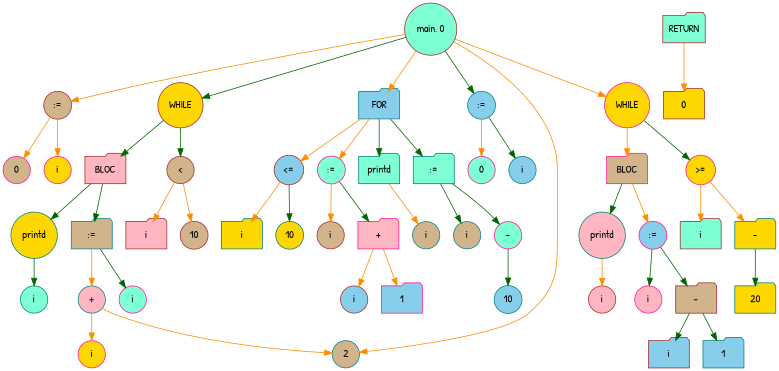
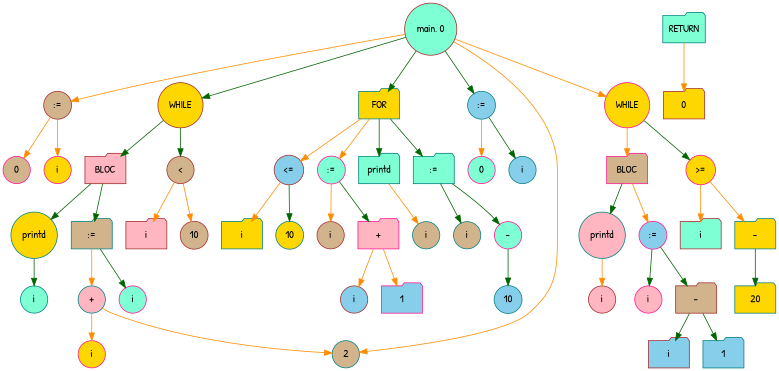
node "RETURN": color brown -> teal
edge "main, 0" -> "FOR": color darkorange -> darkgreen
node "FOR": fillcolor skyblue -> gold
